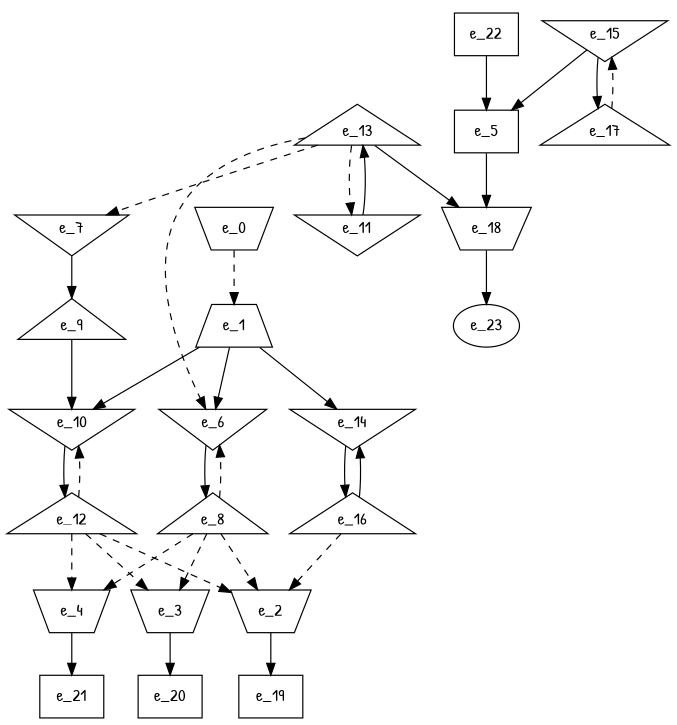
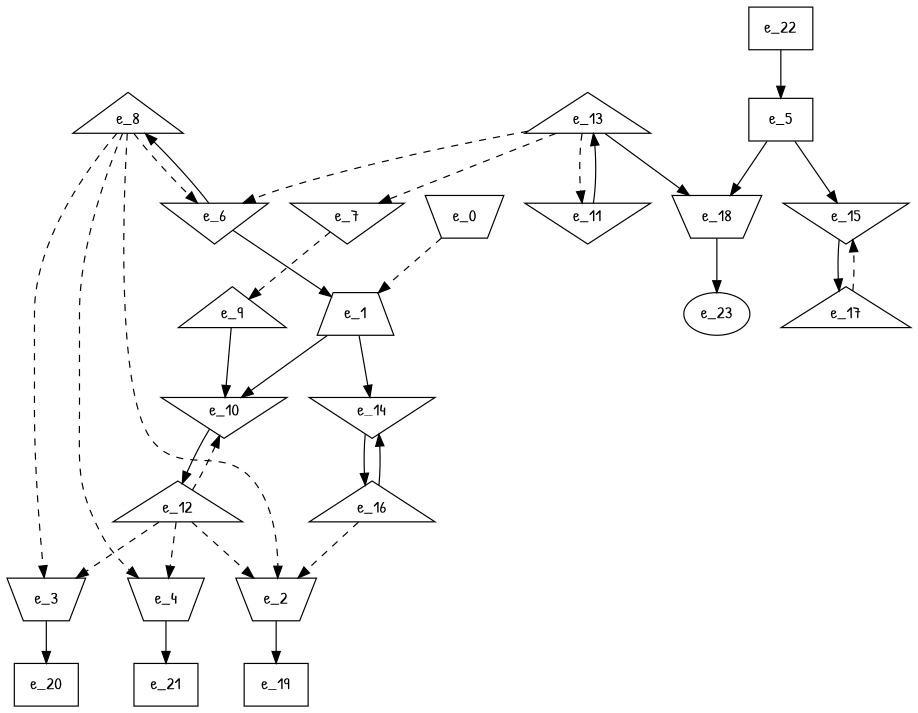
edge "e_15" -> "e_5": reversed
edge "e_7" -> "e_9": style solid -> dashed
edge "e_1" -> "e_6": reversed
